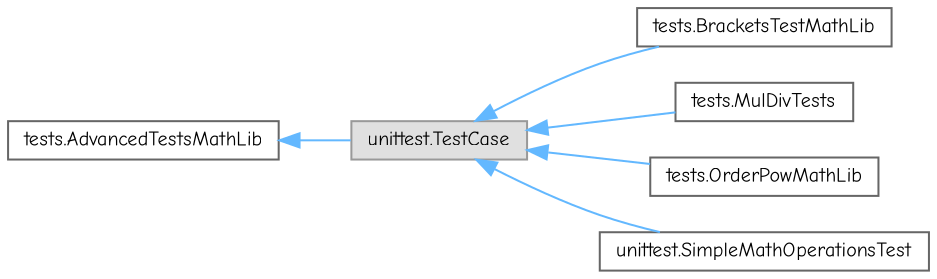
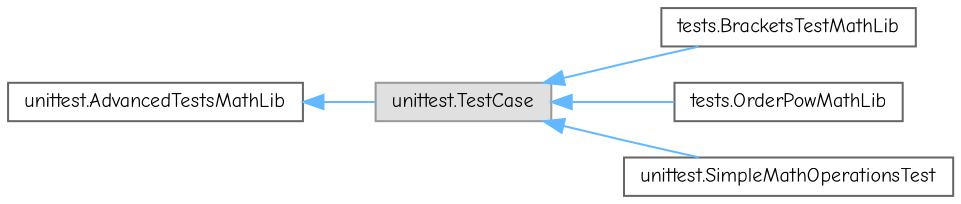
node "tests.MulDivTests": removed
node "tests.AdvancedTestsMathLib": label "tests.AdvancedTestsMathLib" -> "unittest.AdvancedTestsMathLib"
